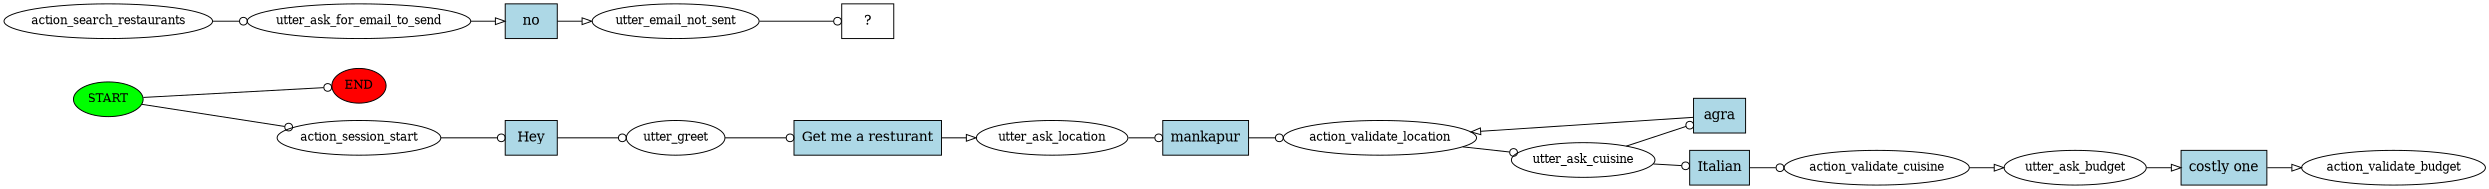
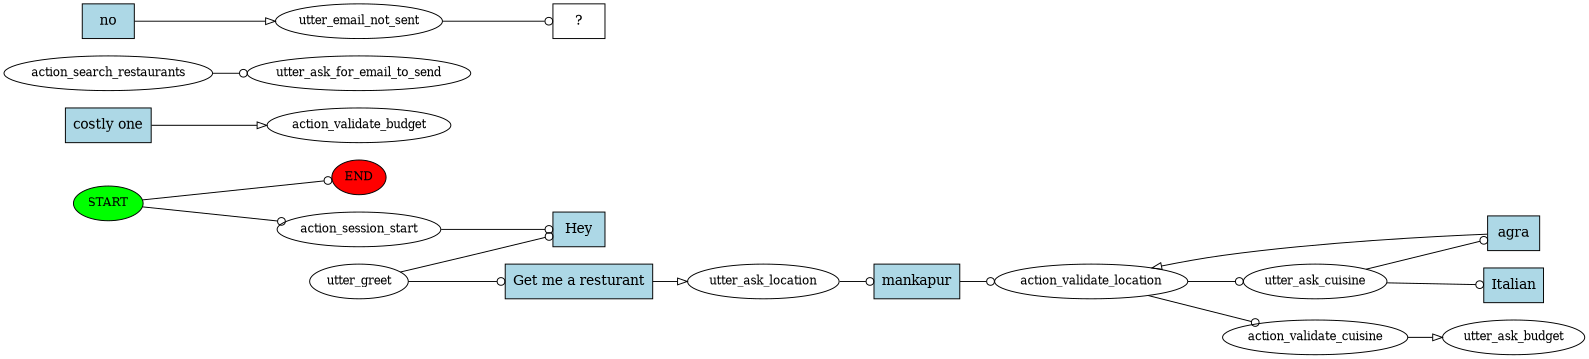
edge "utter_ask_for_email_to_send" -> "no": removed
edge "Hey" -> "utter_greet": reversed
edge "Italian" -> "action_validate_cuisine": now "action_validate_location" -> "action_validate_cuisine"
edge "utter_ask_budget" -> "costly one": removed
